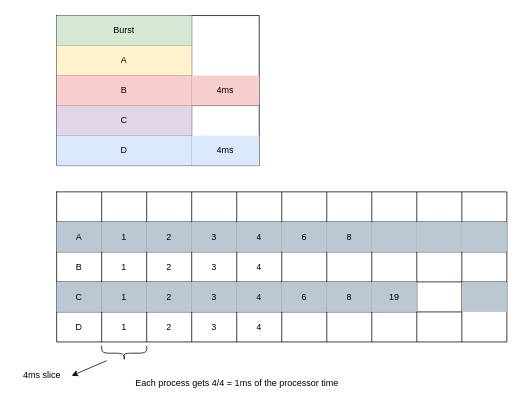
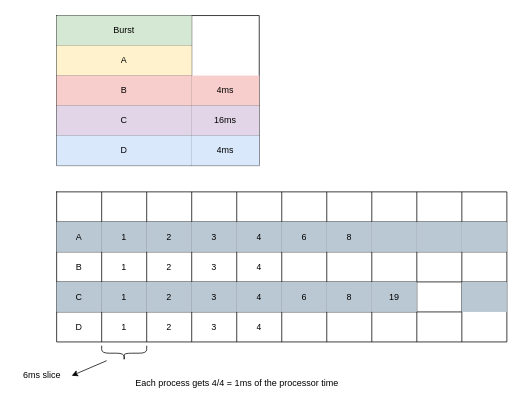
node "16ms": added
node "4ms slice": label "4ms slice" -> "6ms slice"
